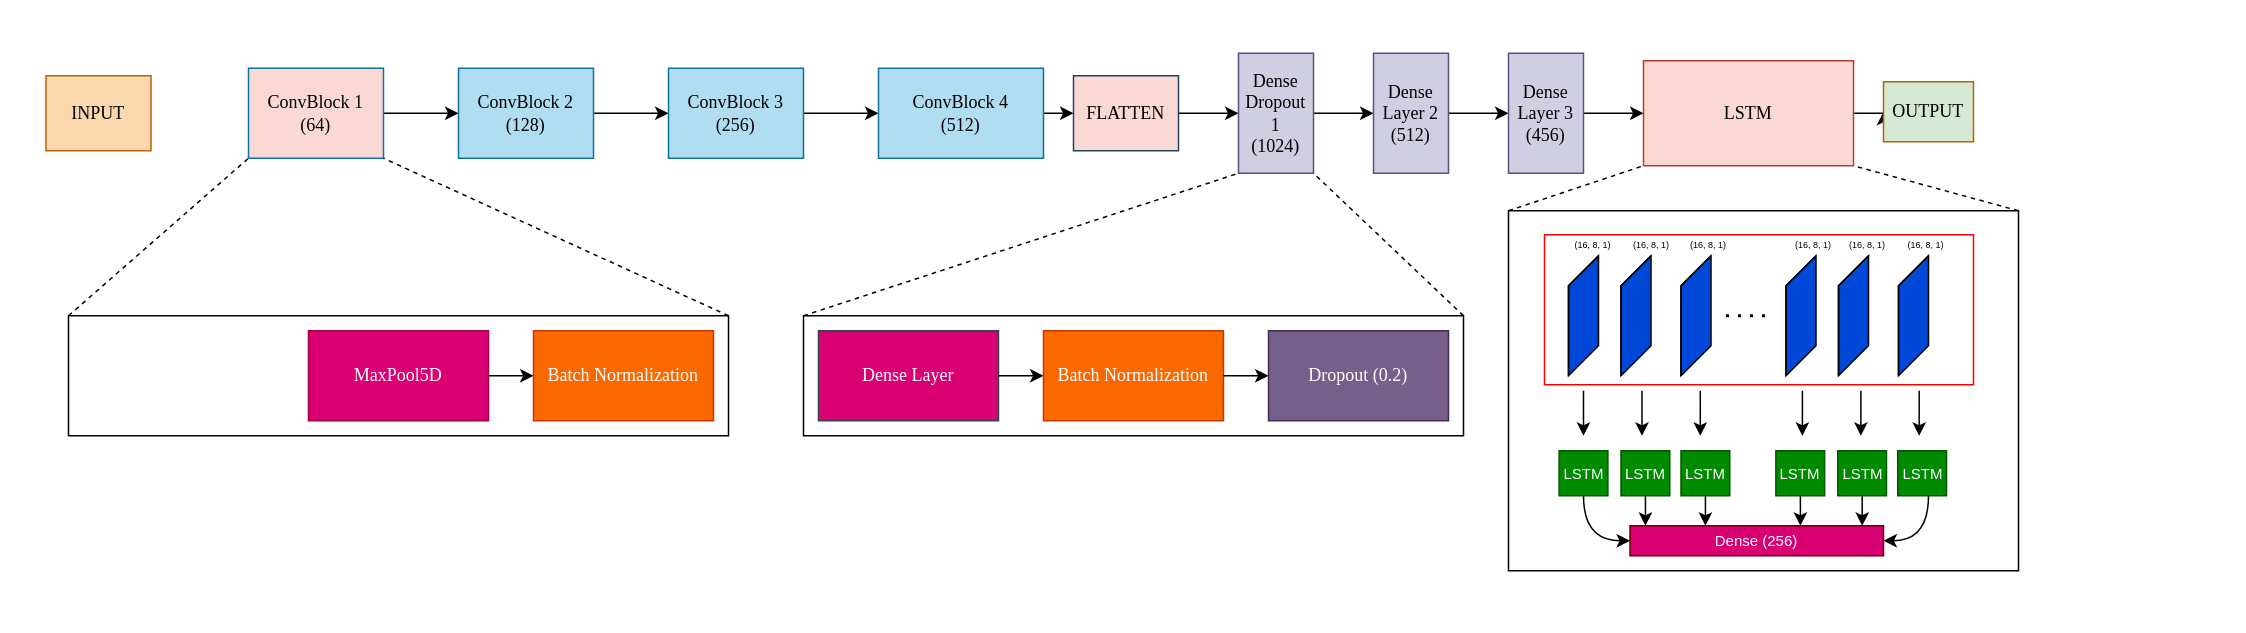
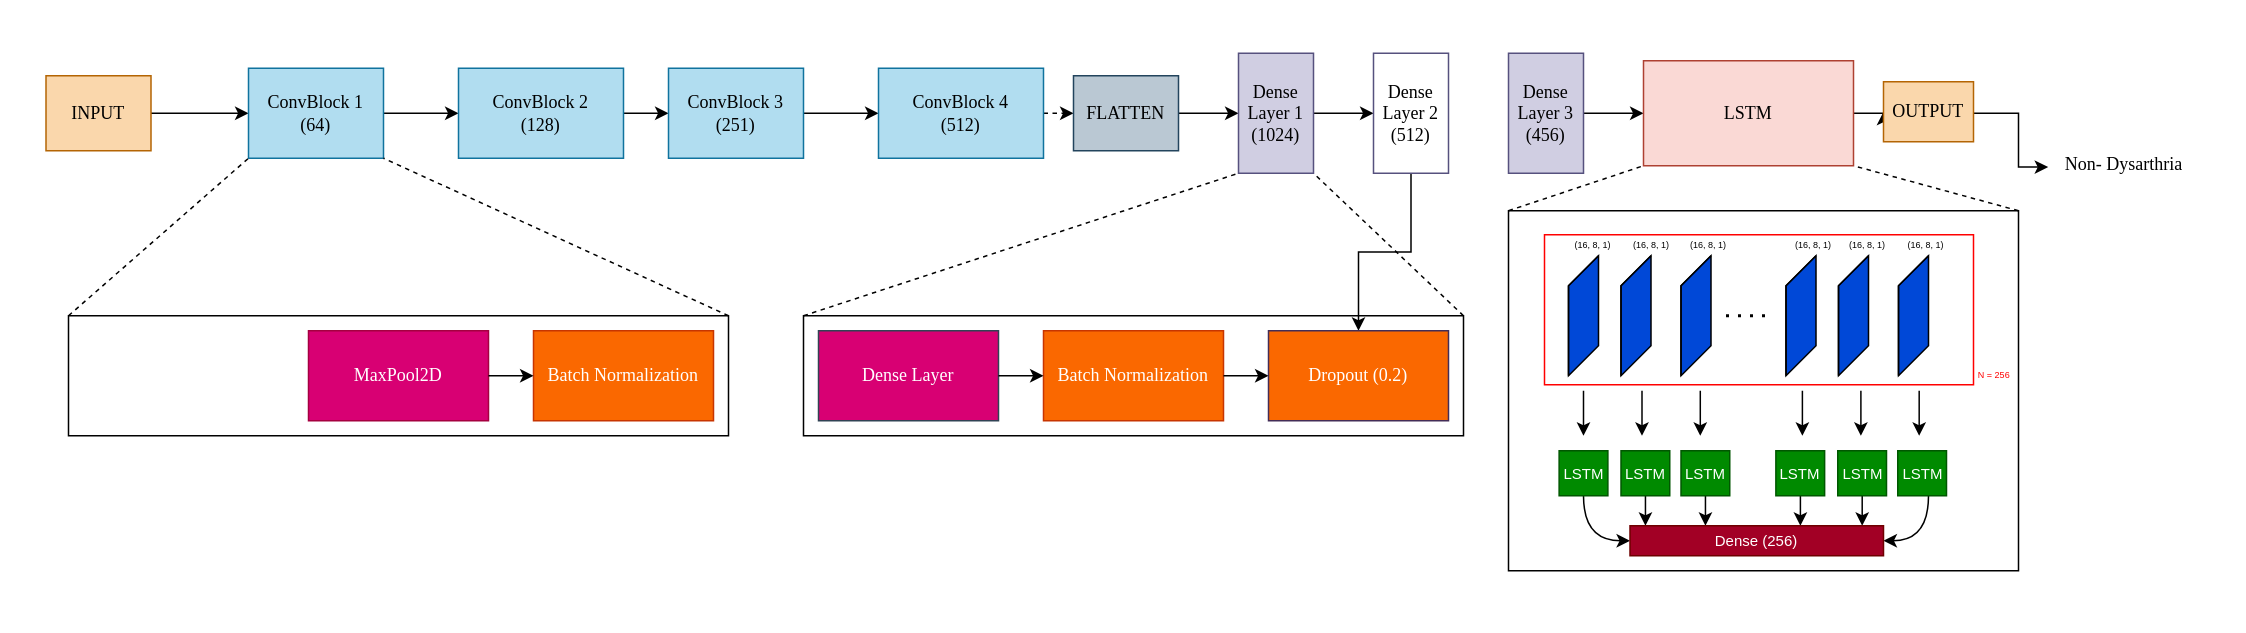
node "OUTPUT": fillcolor #d5e8d4 -> #fad7ac
edge "INPUT" -> "ConvBlock 1 (64)": added
node "ConvBlock 1 (64)": fillcolor #fad9d5 -> #b1ddf0
node "ConvBlock 2 (128)": size 135x90 -> 165x90
node "ConvBlock 3 (256)": label "ConvBlock 3 (256)" -> "ConvBlock 3 (251)"
edge "ConvBlock 4 (512)" -> "FLATTEN": style solid -> dashed
node "FLATTEN": fillcolor #fad9d5 -> #bac8d3
node "Dense Dropout 1 (1024)": label "Dense Dropout 1 (1024)" -> "Dense Layer 1 (1024)"
node "Dense Layer 2 (512)": fillcolor #d0cee2 -> #ffffff
edge "Dense Layer 2 (512)" -> "Dense Layer 3 (456)": now "Dense Layer 2 (512)" -> "Dropout (0.2)"
edge "OUTPUT" -> "Non- Dysarthria": added
node "Non- Dysarthria": added
node "MaxPool5D": label "MaxPool5D" -> "MaxPool2D"
node "Dropout (0.2)": fillcolor #76608a -> #fa6800
node "N = 256": added
node "Dense (256)": fillcolor #d80073 -> #a20025
